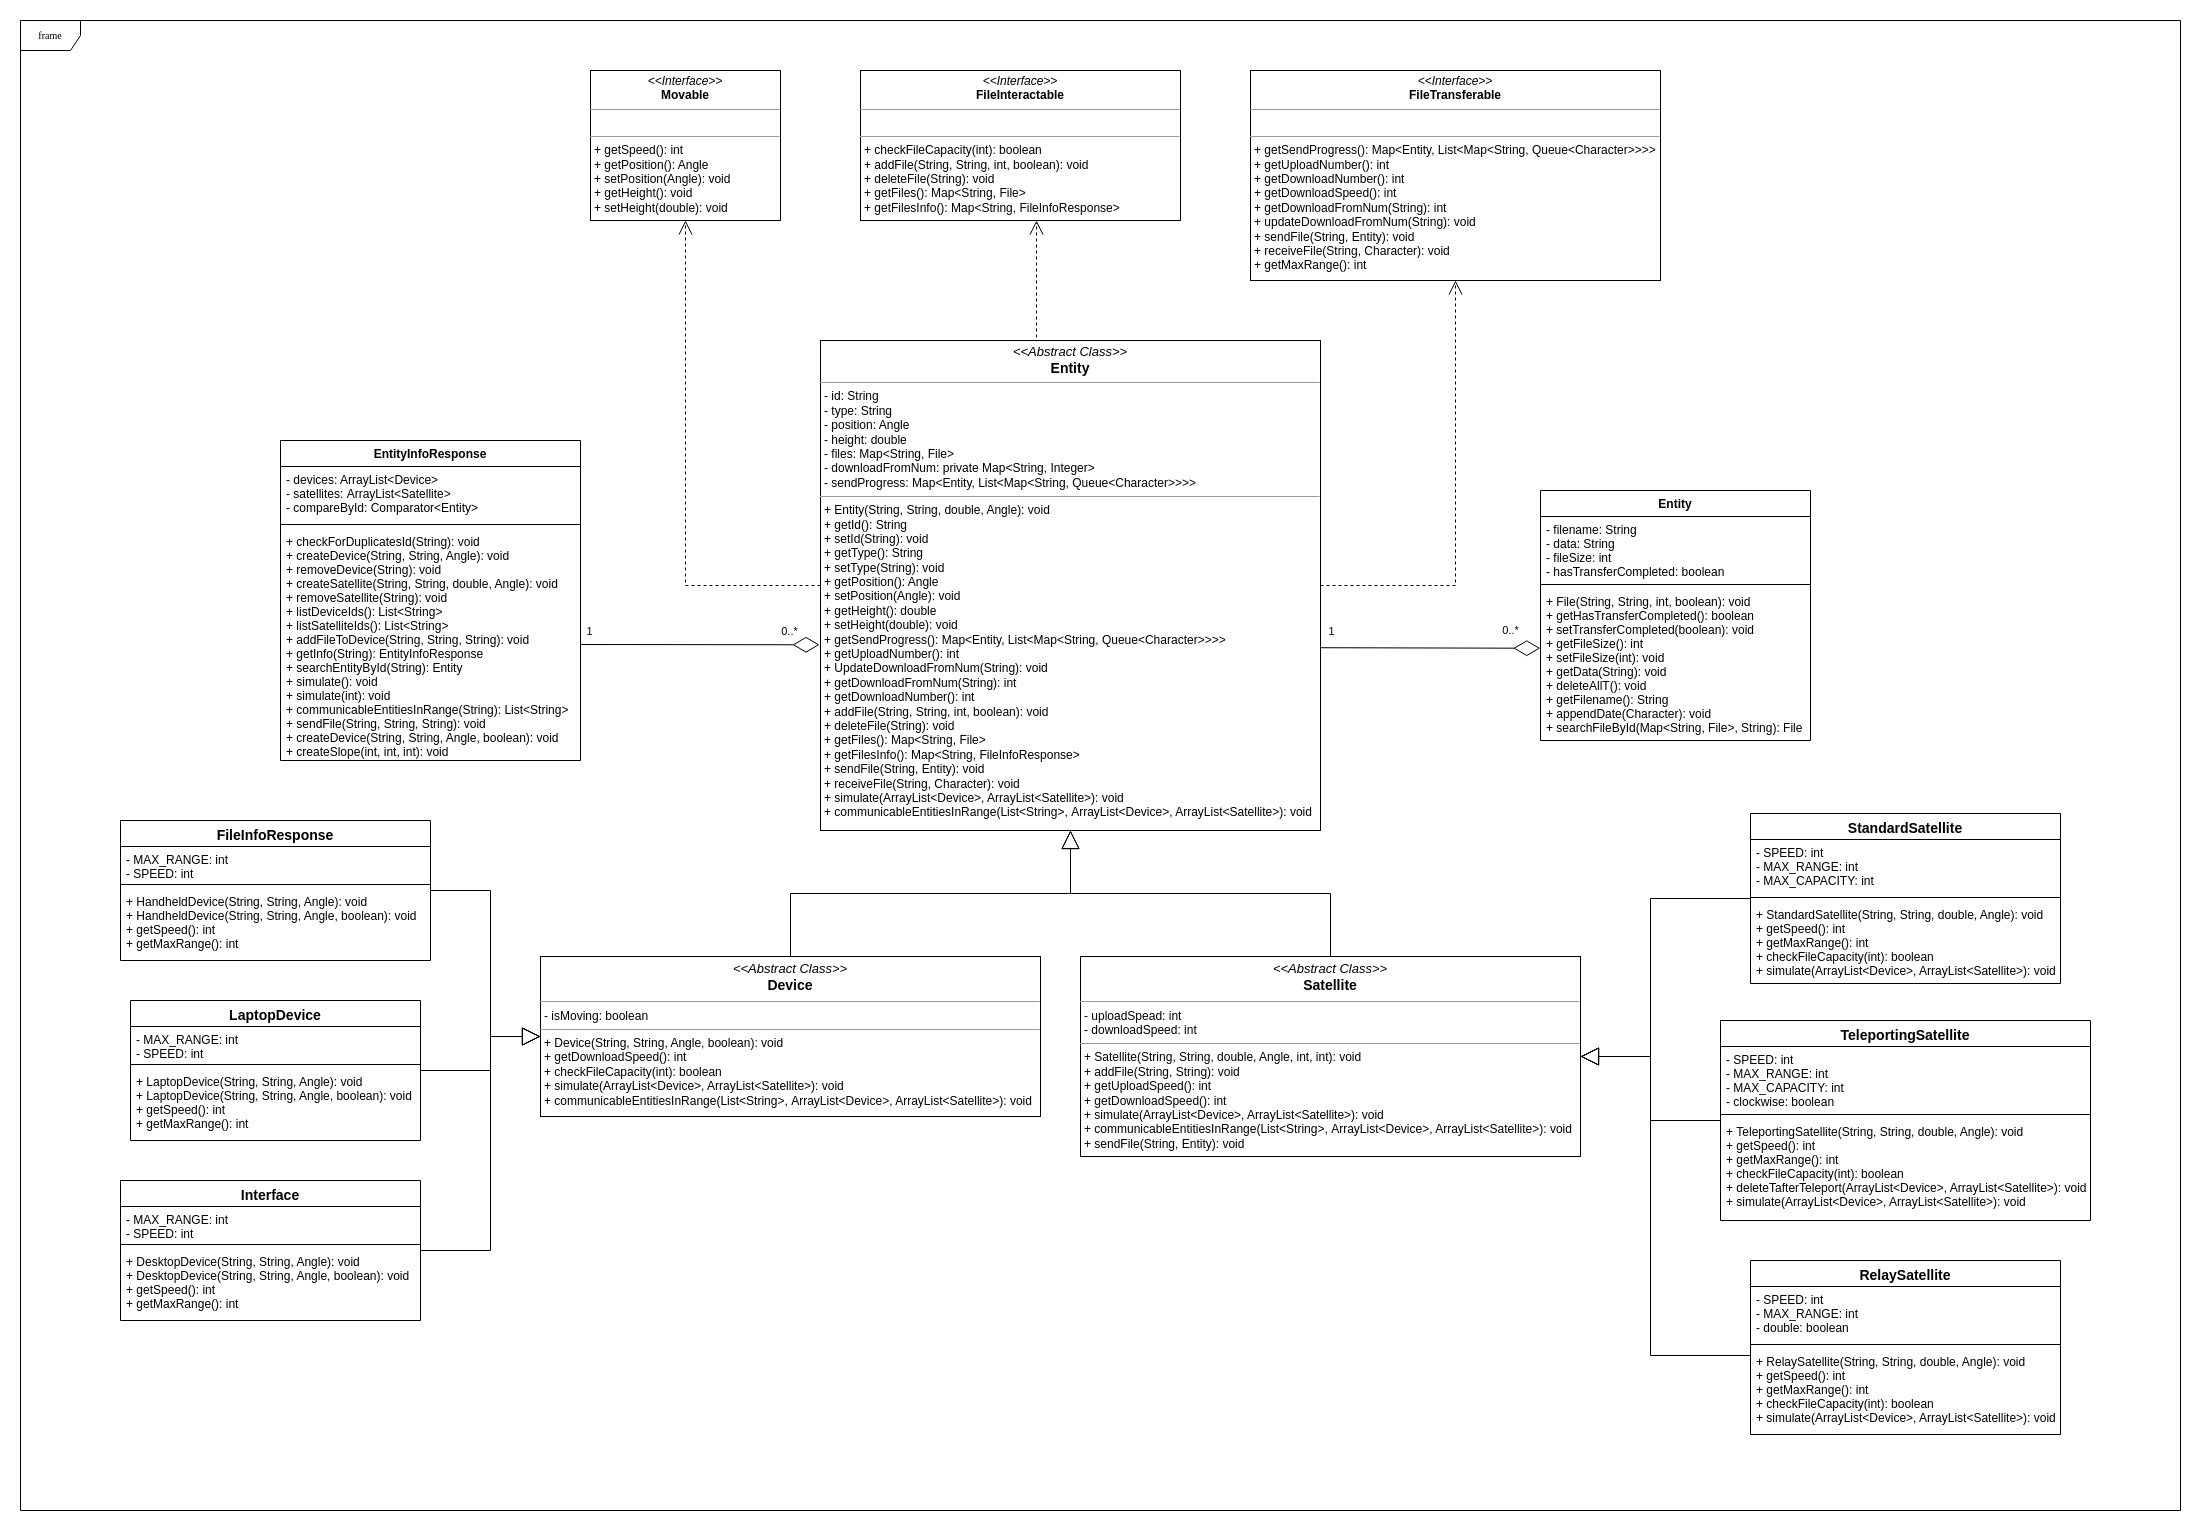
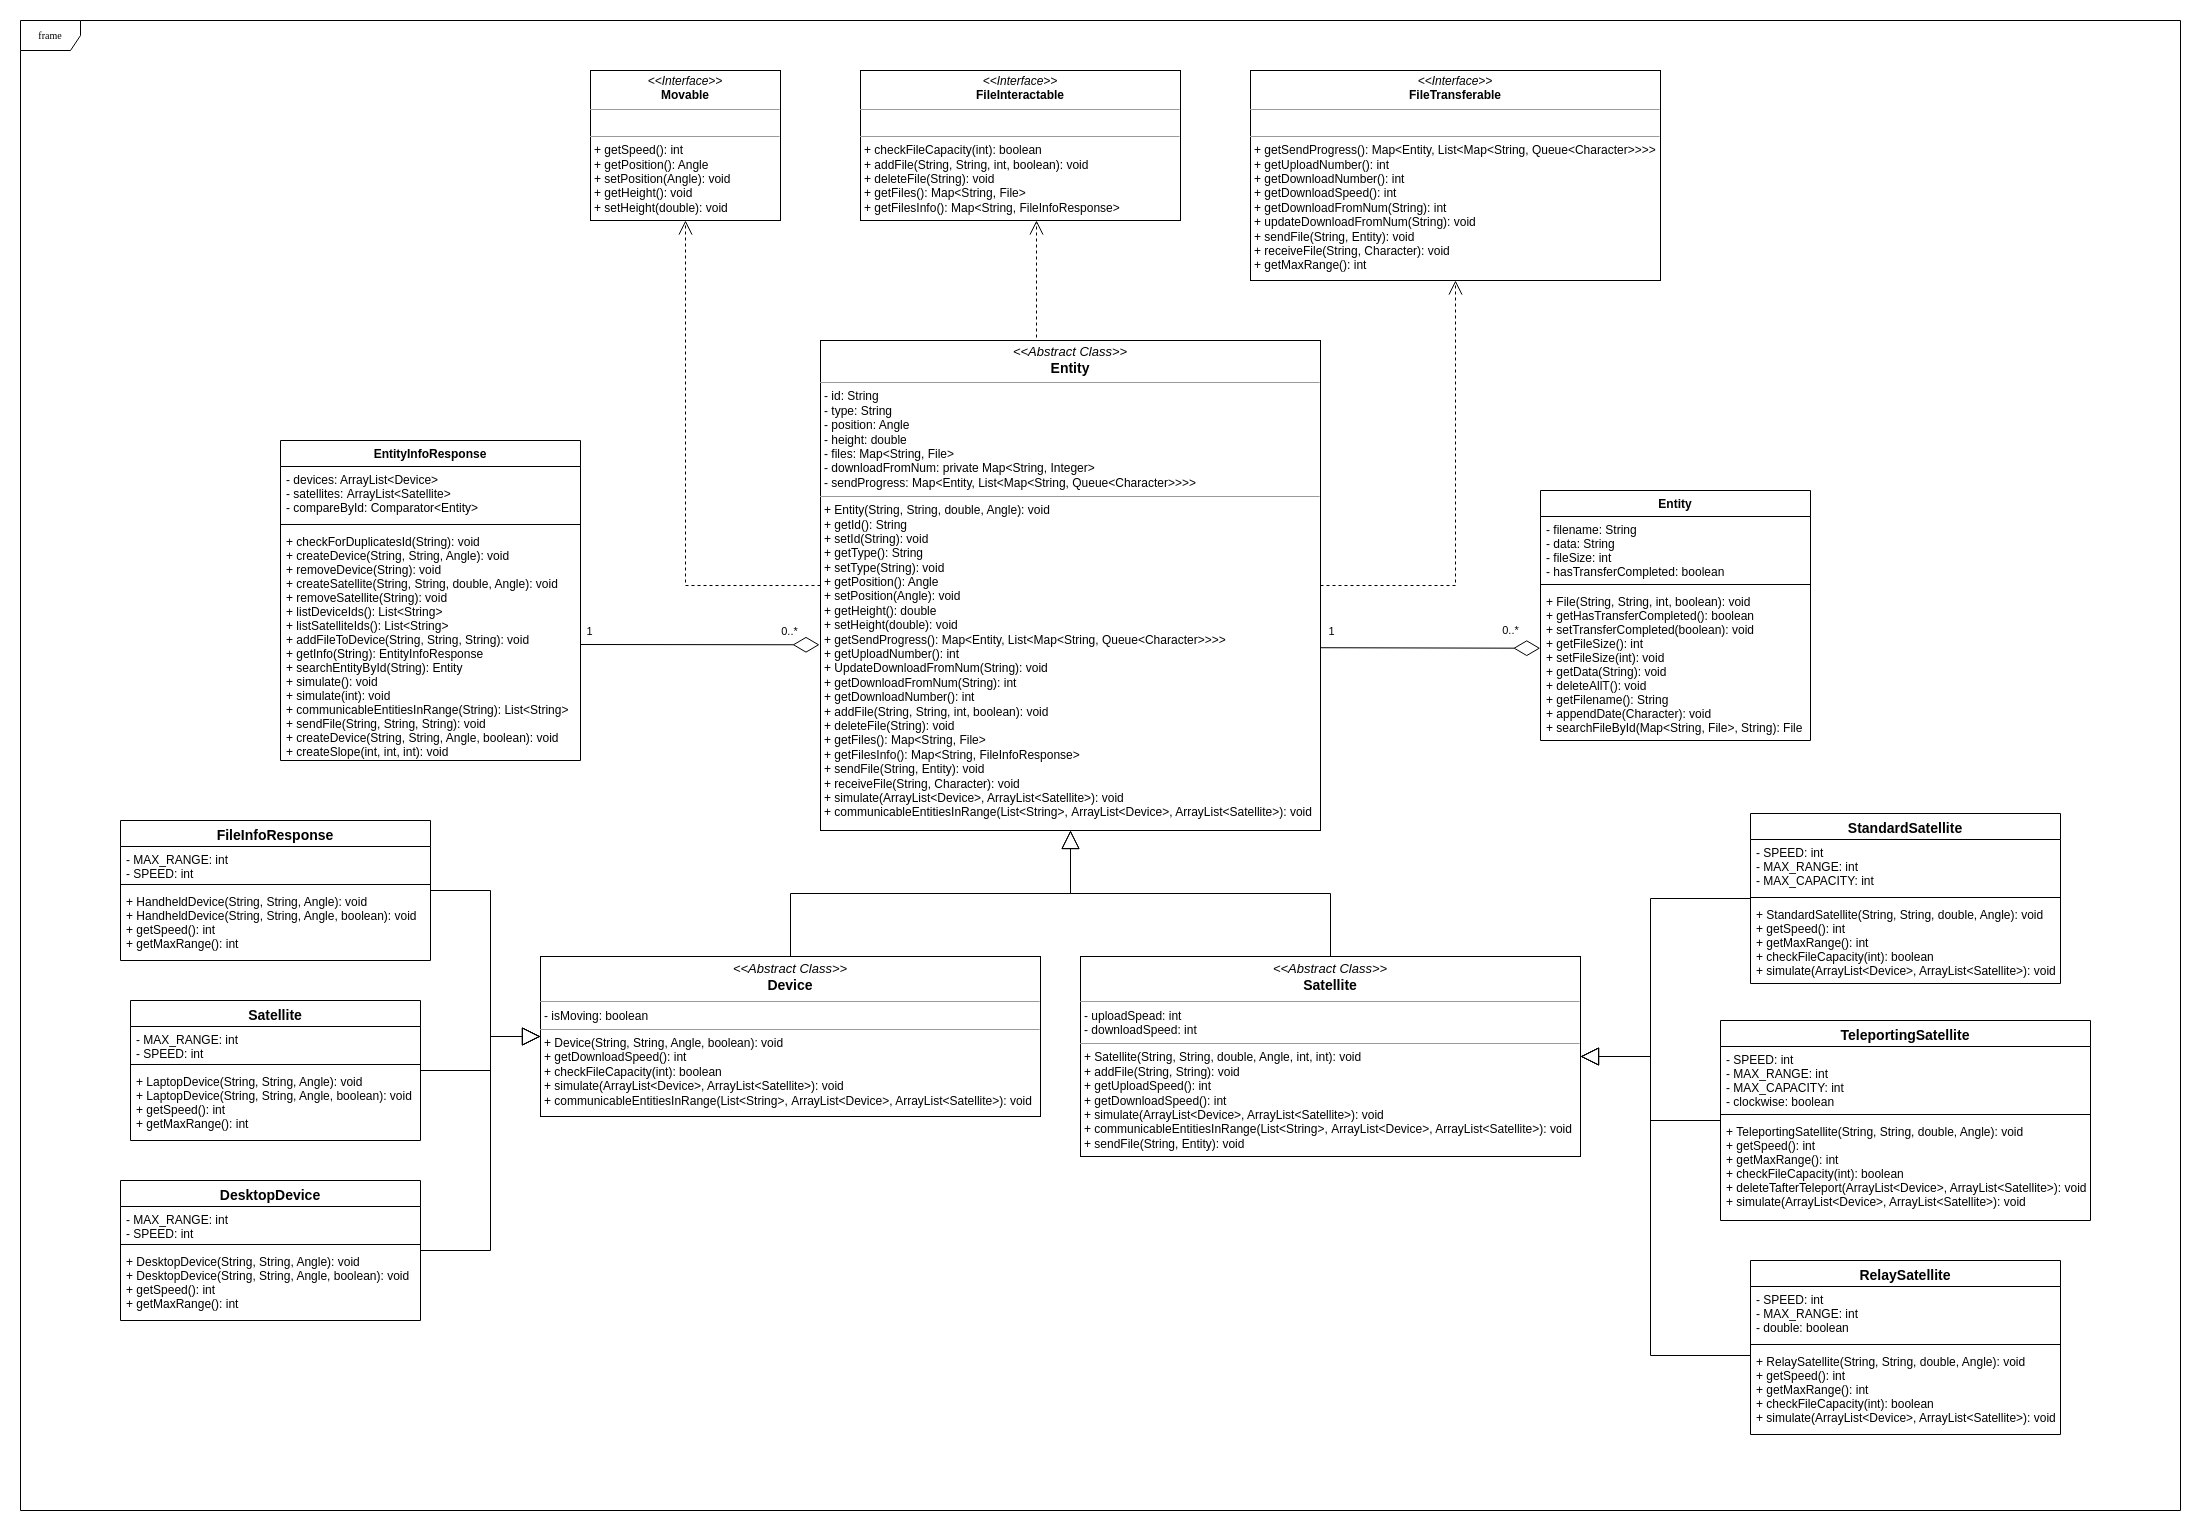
node "LaptopDevice": label "LaptopDevice" -> "Satellite"
node "Interface": label "Interface" -> "DesktopDevice"
